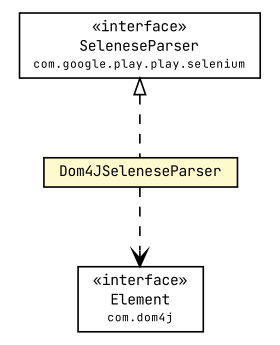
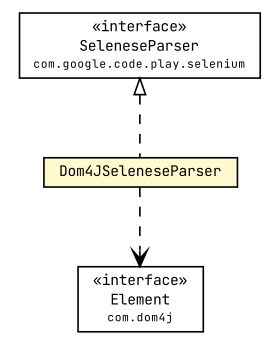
node "SeleneseParser": text "com.google.play.play.selenium" -> "com.google.code.play.selenium"
